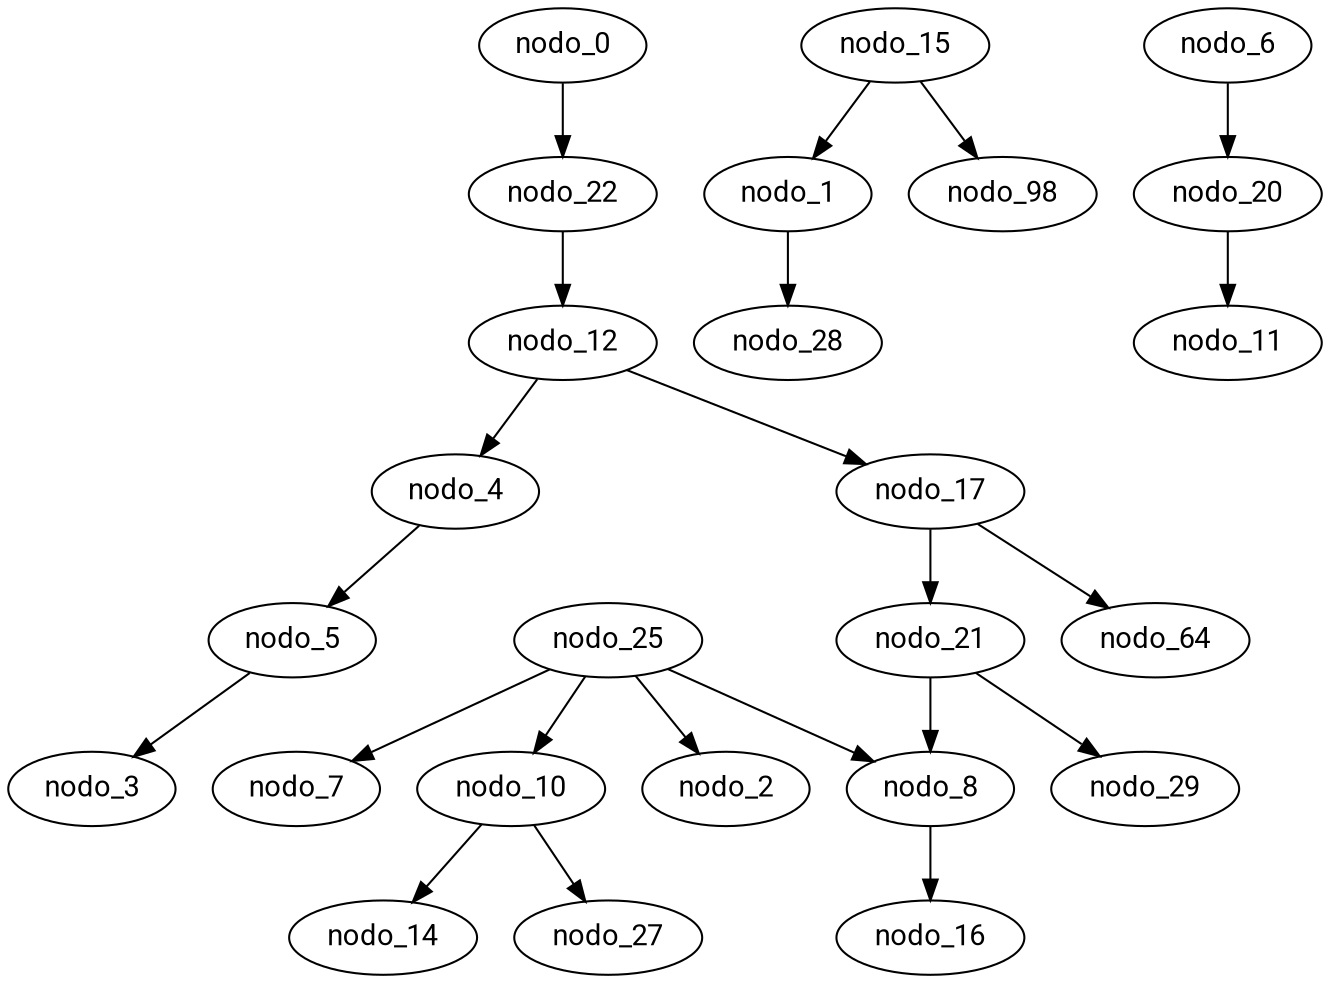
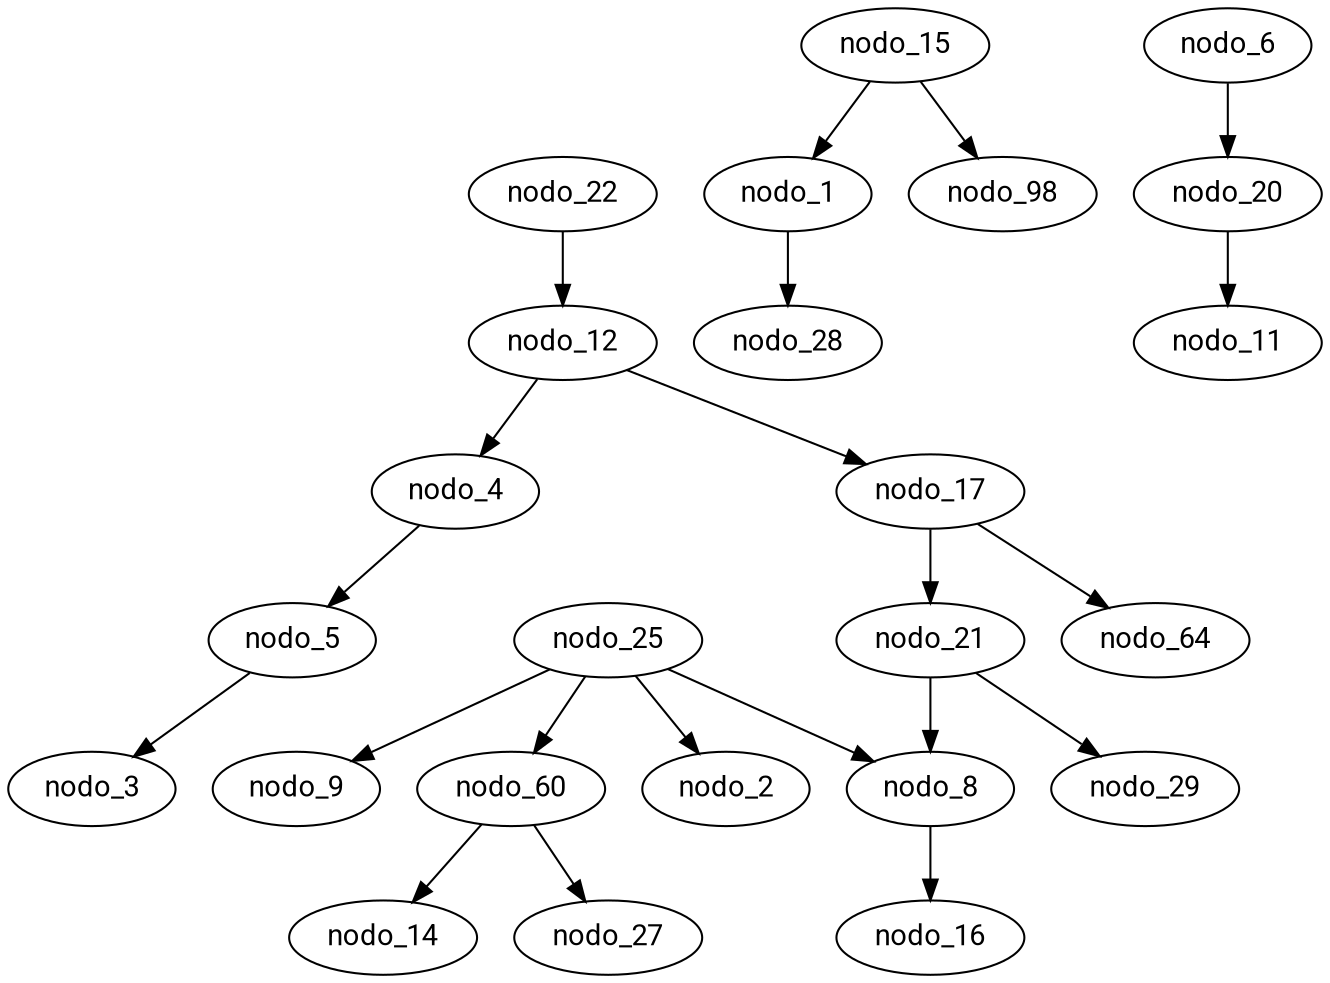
node "nodo_0": removed
node "nodo_7": label "nodo_7" -> "nodo_9"
node "nodo_10": label "nodo_10" -> "nodo_60"
